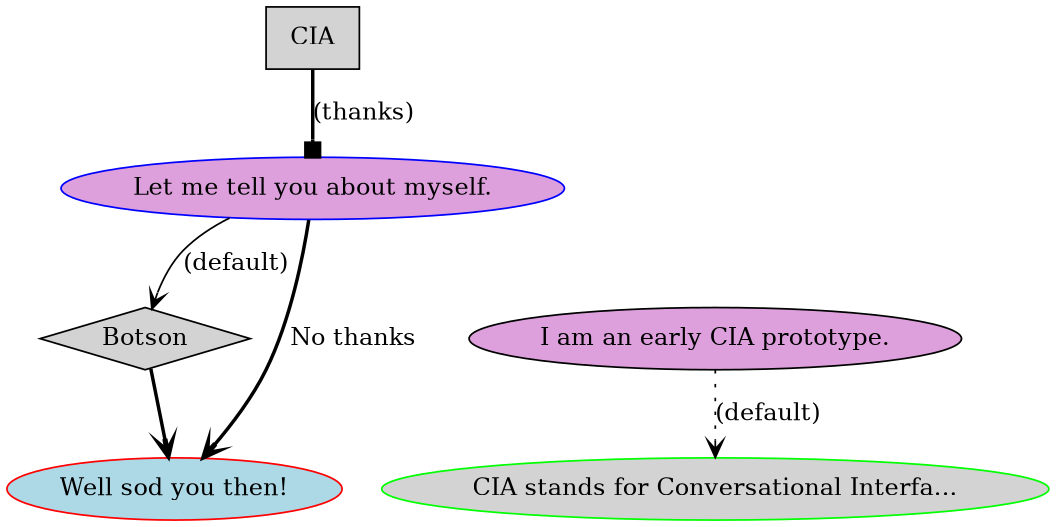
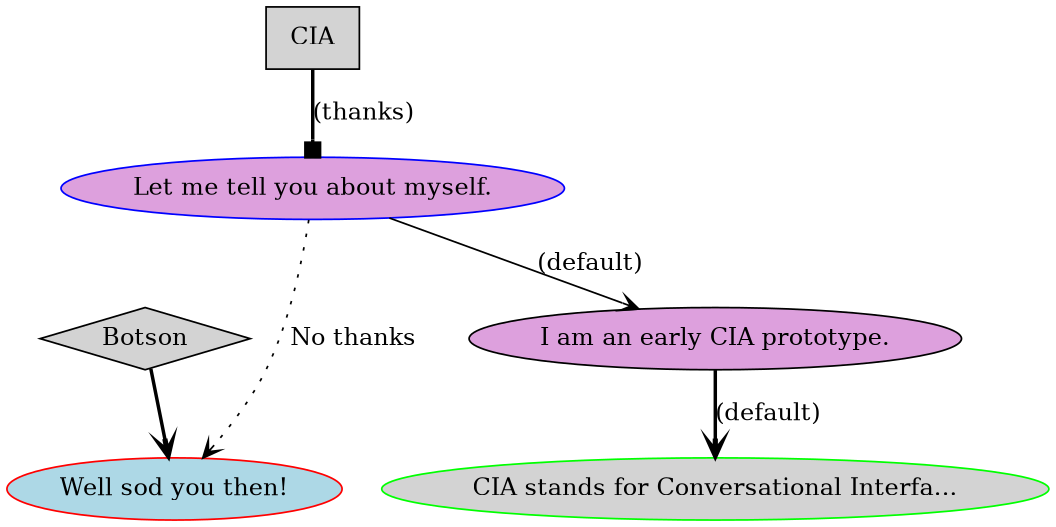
edge "Let me tell you about myself." -> "Botson": now "Let me tell you about myself." -> "I am an early CIA prototype."
edge "Let me tell you about myself." -> "Well sod you then!": style bold -> dotted
edge "I am an early CIA prototype." -> "CIA stands for Conversational Interfa...": style dotted -> bold
